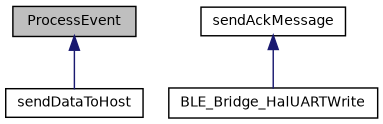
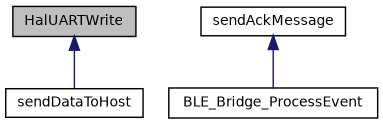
node "ProcessEvent": label "ProcessEvent" -> "HalUARTWrite"
node "BLE_Bridge_HalUARTWrite": label "BLE_Bridge_HalUARTWrite" -> "BLE_Bridge_ProcessEvent"
